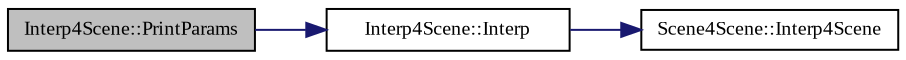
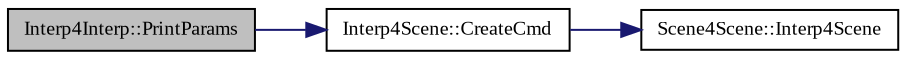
node "Interp4Scene::PrintParams": label "Interp4Scene::PrintParams" -> "Interp4Interp::PrintParams"
node "Interp4Scene::Interp": label "Interp4Scene::Interp" -> "Interp4Scene::CreateCmd"
